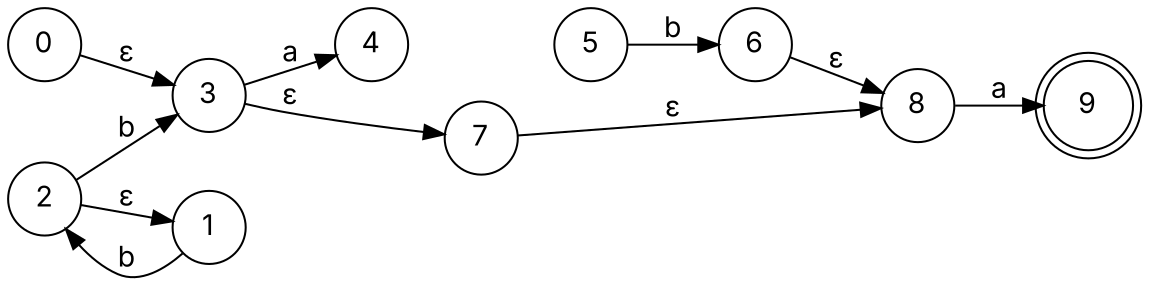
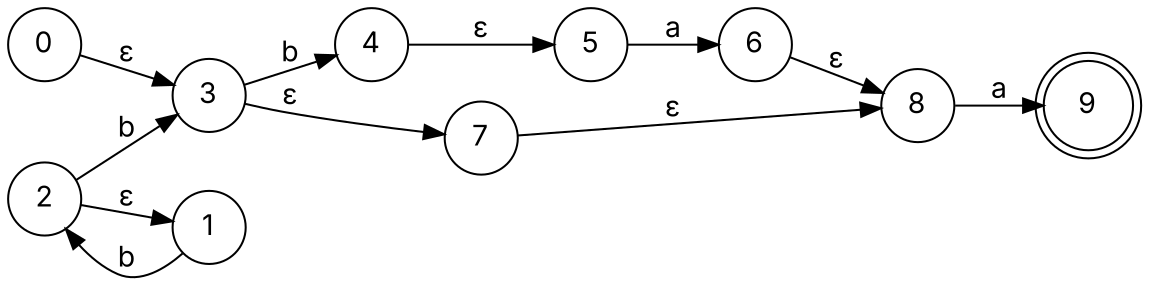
edge "5" -> "6": label "b" -> "a"
edge "4" -> "5": added, label "ε"
edge "3" -> "4": label "a" -> "b"
